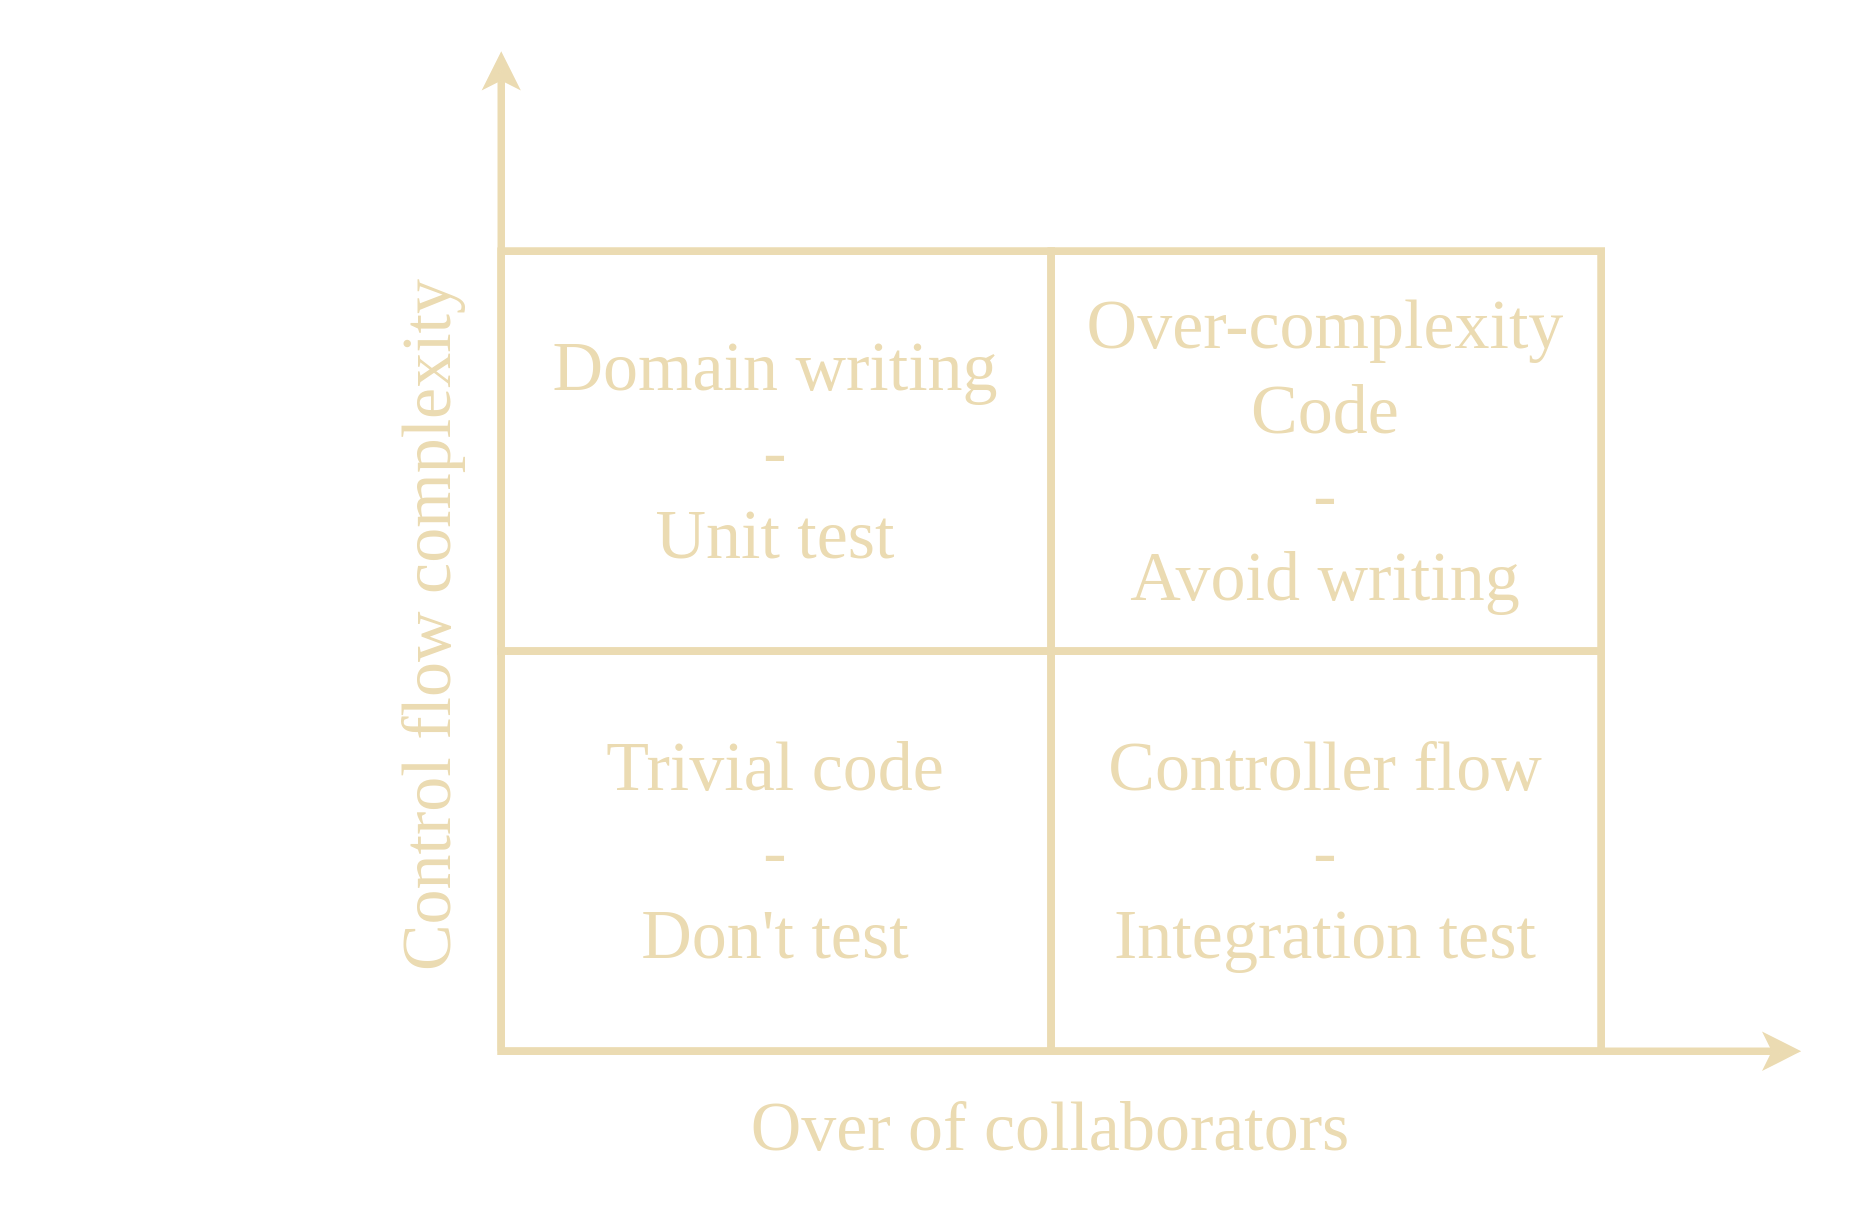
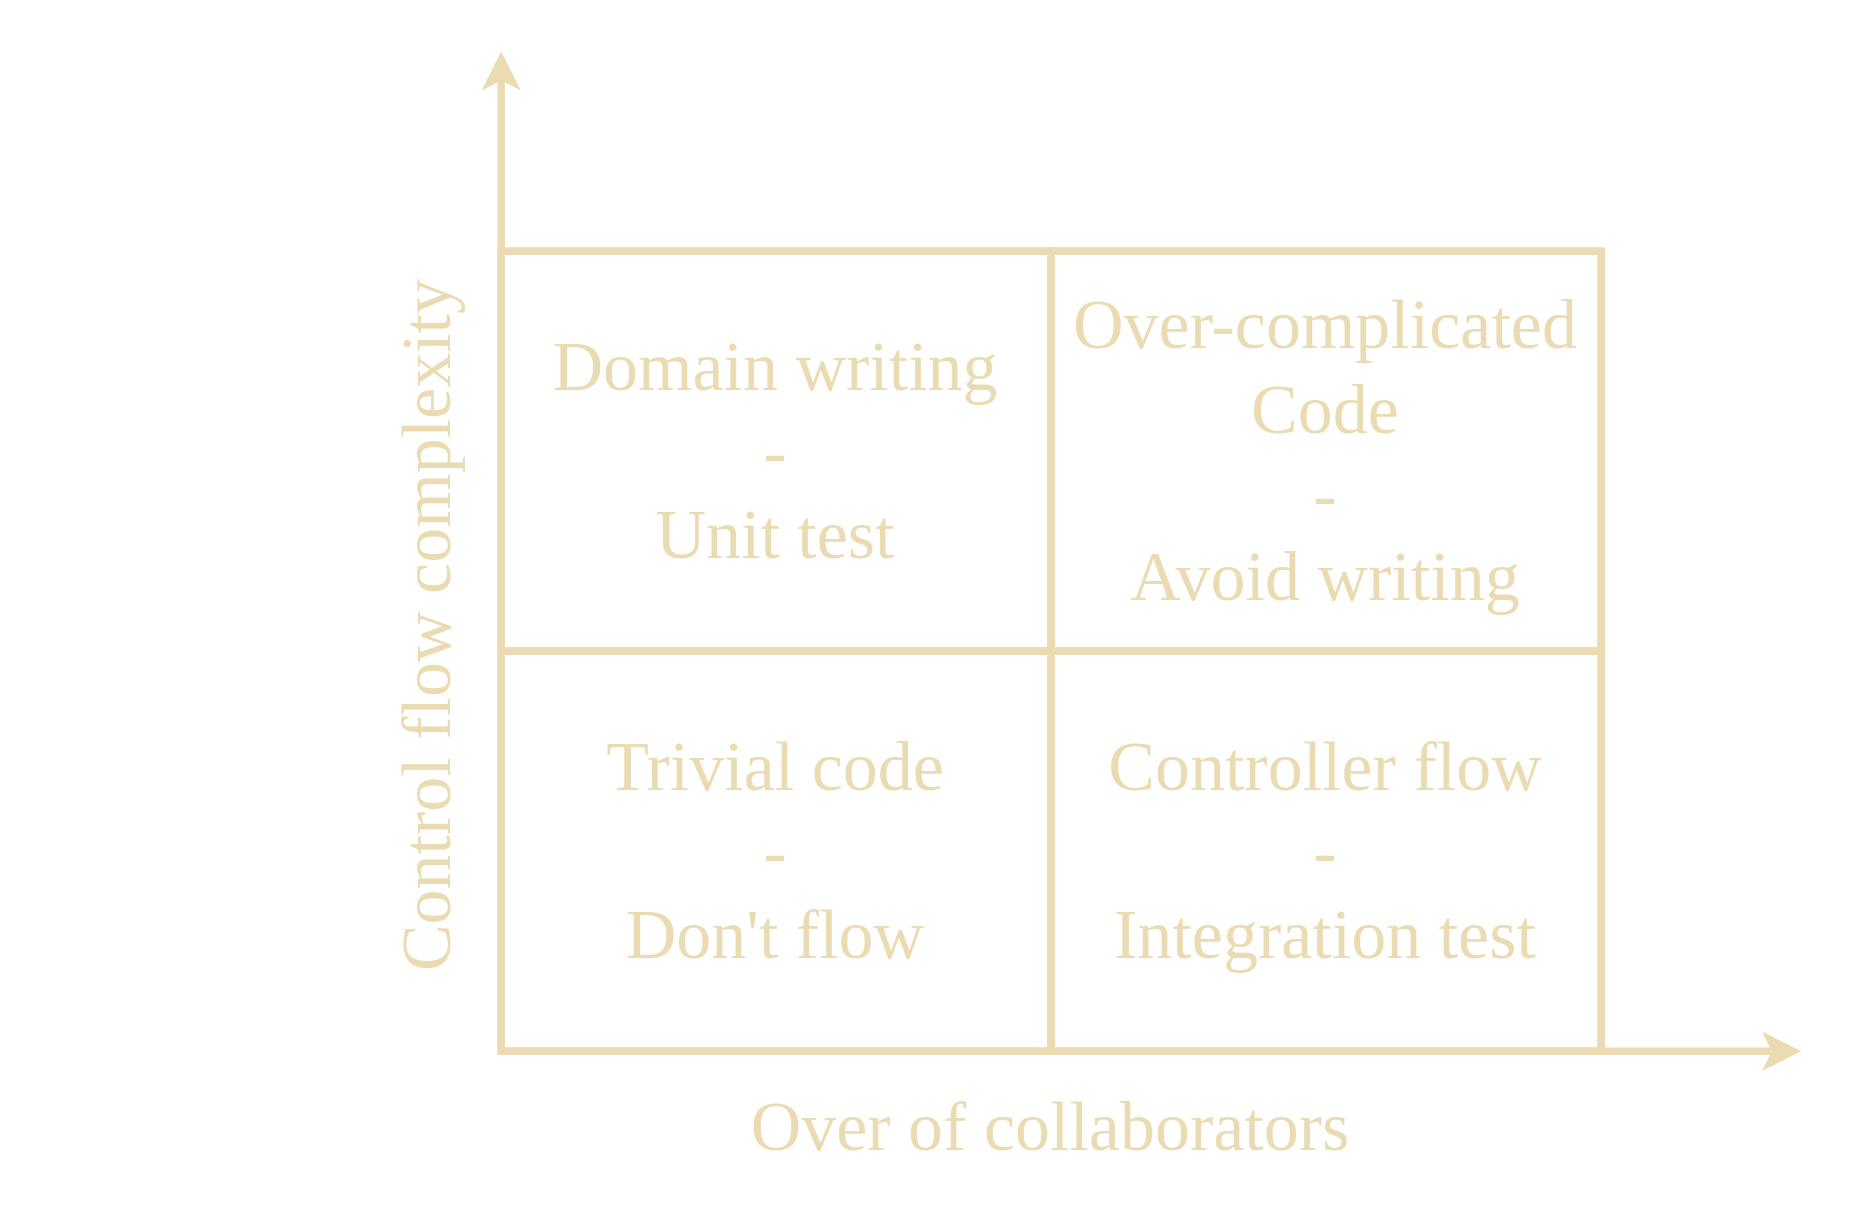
node "Over-complexity Code - Avoid writing": label "Over-complexity Code - Avoid writing" -> "Over-complicated Code - Avoid writing"
node "Trivial code - Don't test": label "Trivial code - Don't test" -> "Trivial code - Don't flow"
